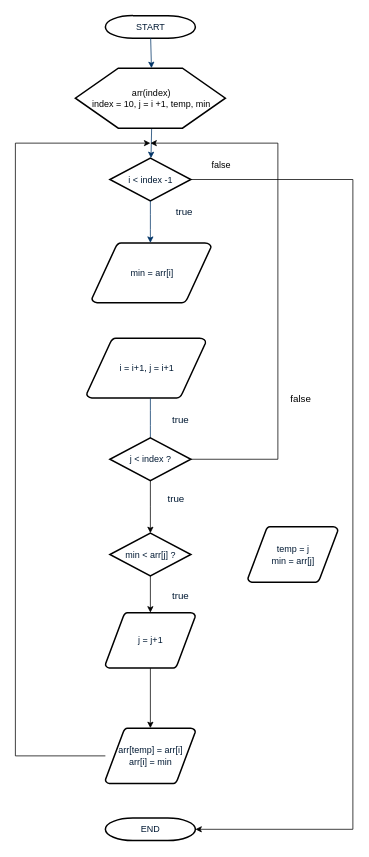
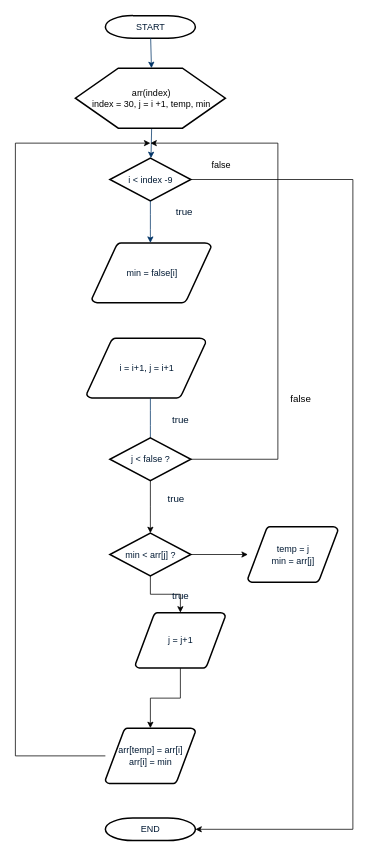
node "arr(index) index = 10, j = i +1, temp, min": label "arr(index) index = 10, j = i +1, temp, min" -> "arr(index) index = 30, j = i +1, temp, min"
node "i < index -1": label "i < index -1" -> "i < index -9"
node "min = arr[i]": label "min = arr[i]" -> "min = false[i]"
node "j < index ?": label "j < index ?" -> "j < false ?"
edge "min < arr[j] ?" -> "temp = j min = arr[j]": added
node "j = j+1": moved (150, 640) -> (180, 640)
